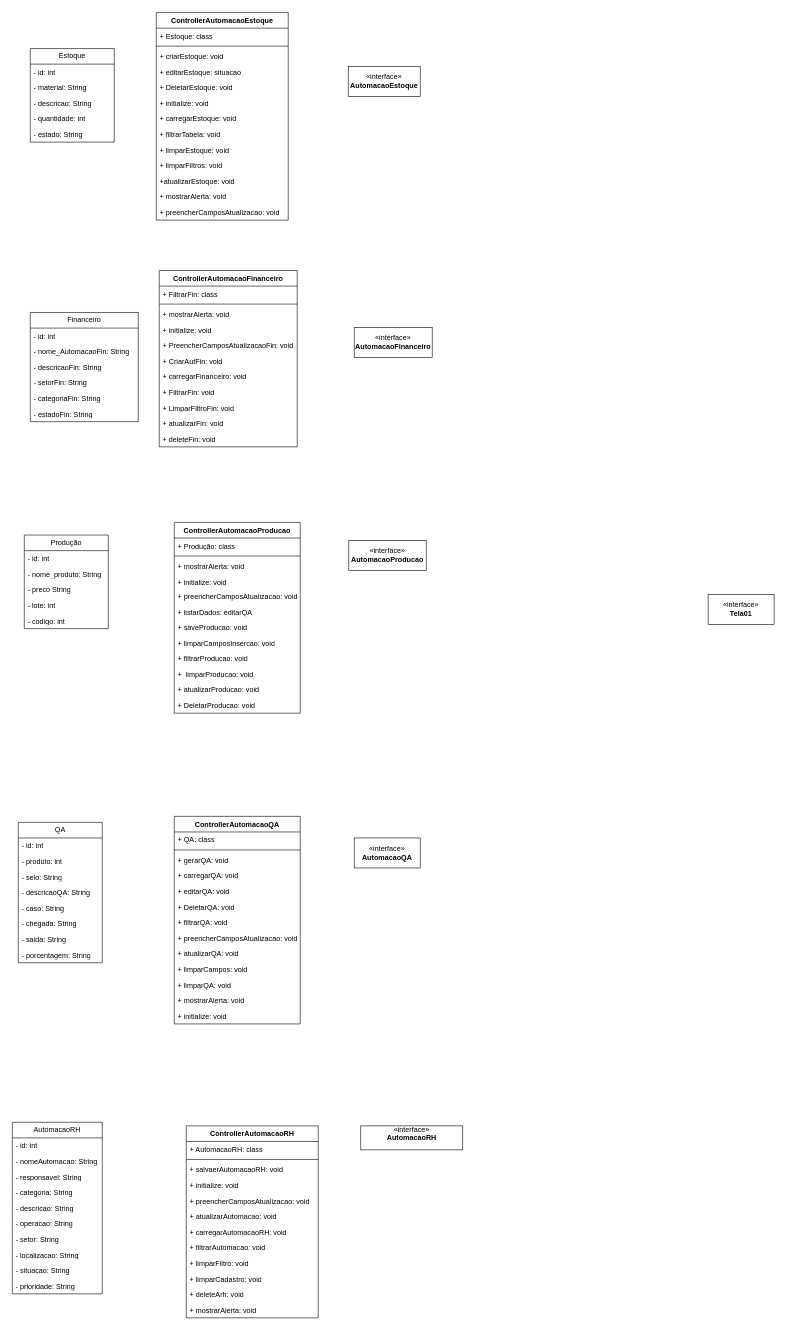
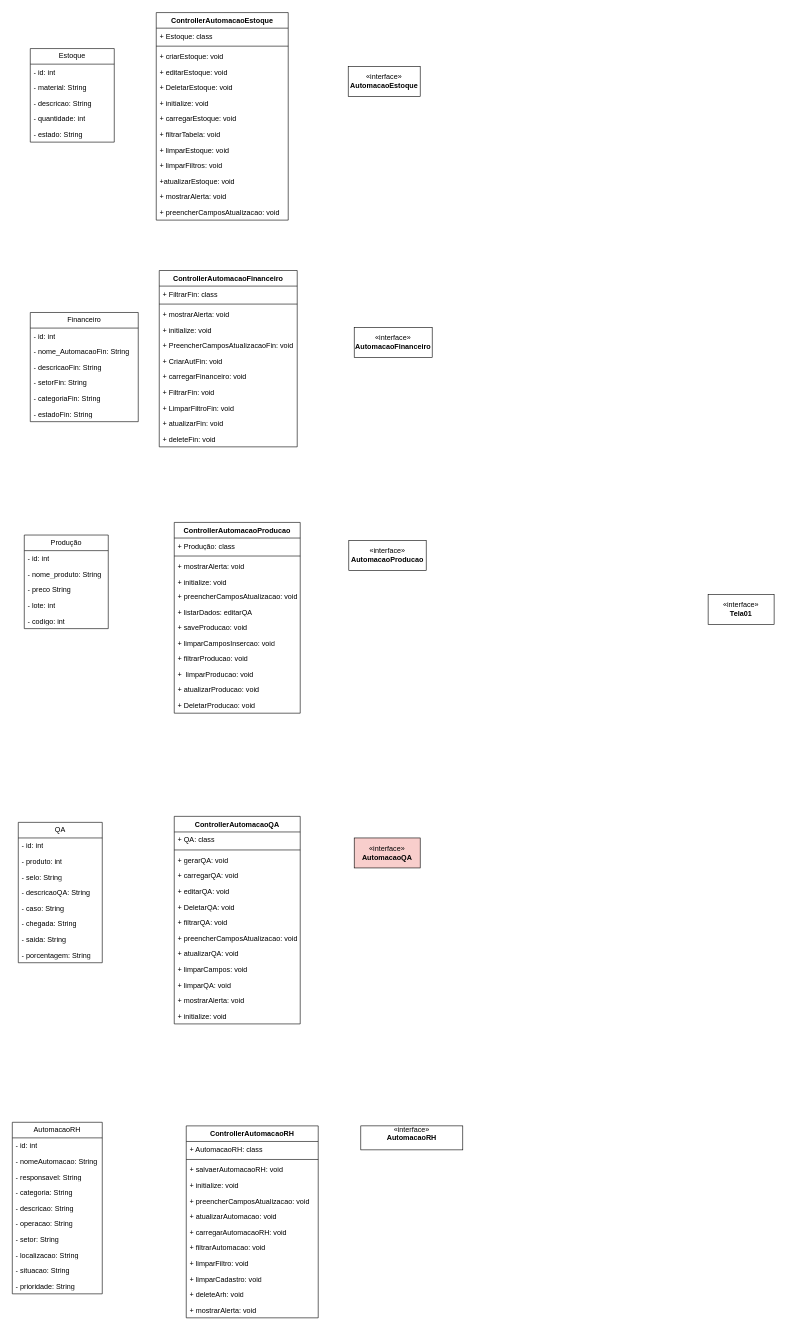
node "+ editarEstoque: situacao": label "+ editarEstoque: situacao" -> "+ editarEstoque: void"
node "«interface» AutomacaoQA": fillcolor #ffffff -> #f8cecc
